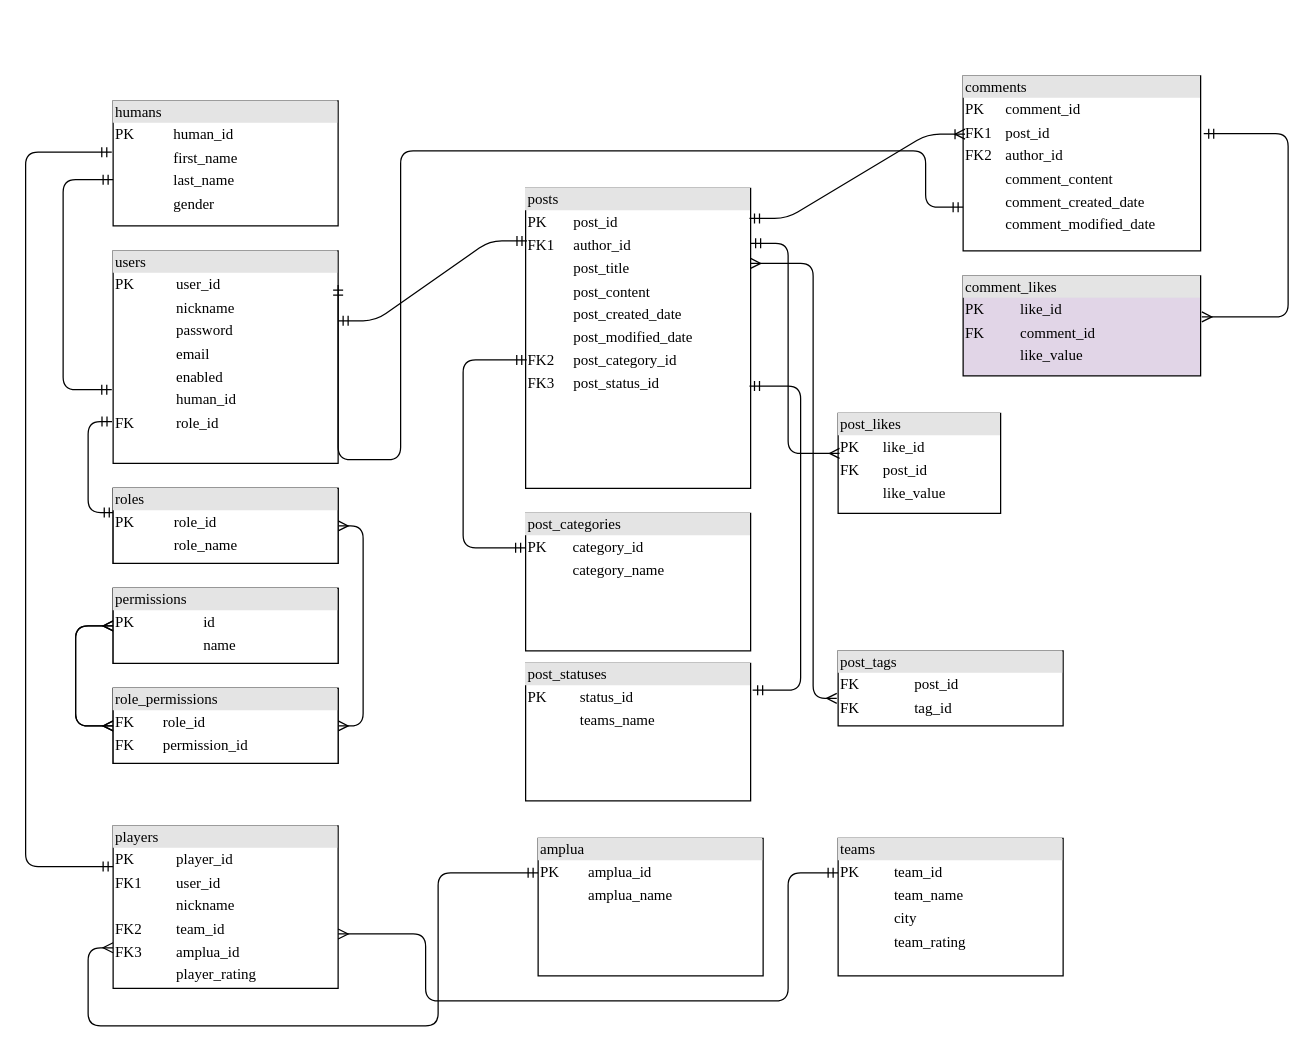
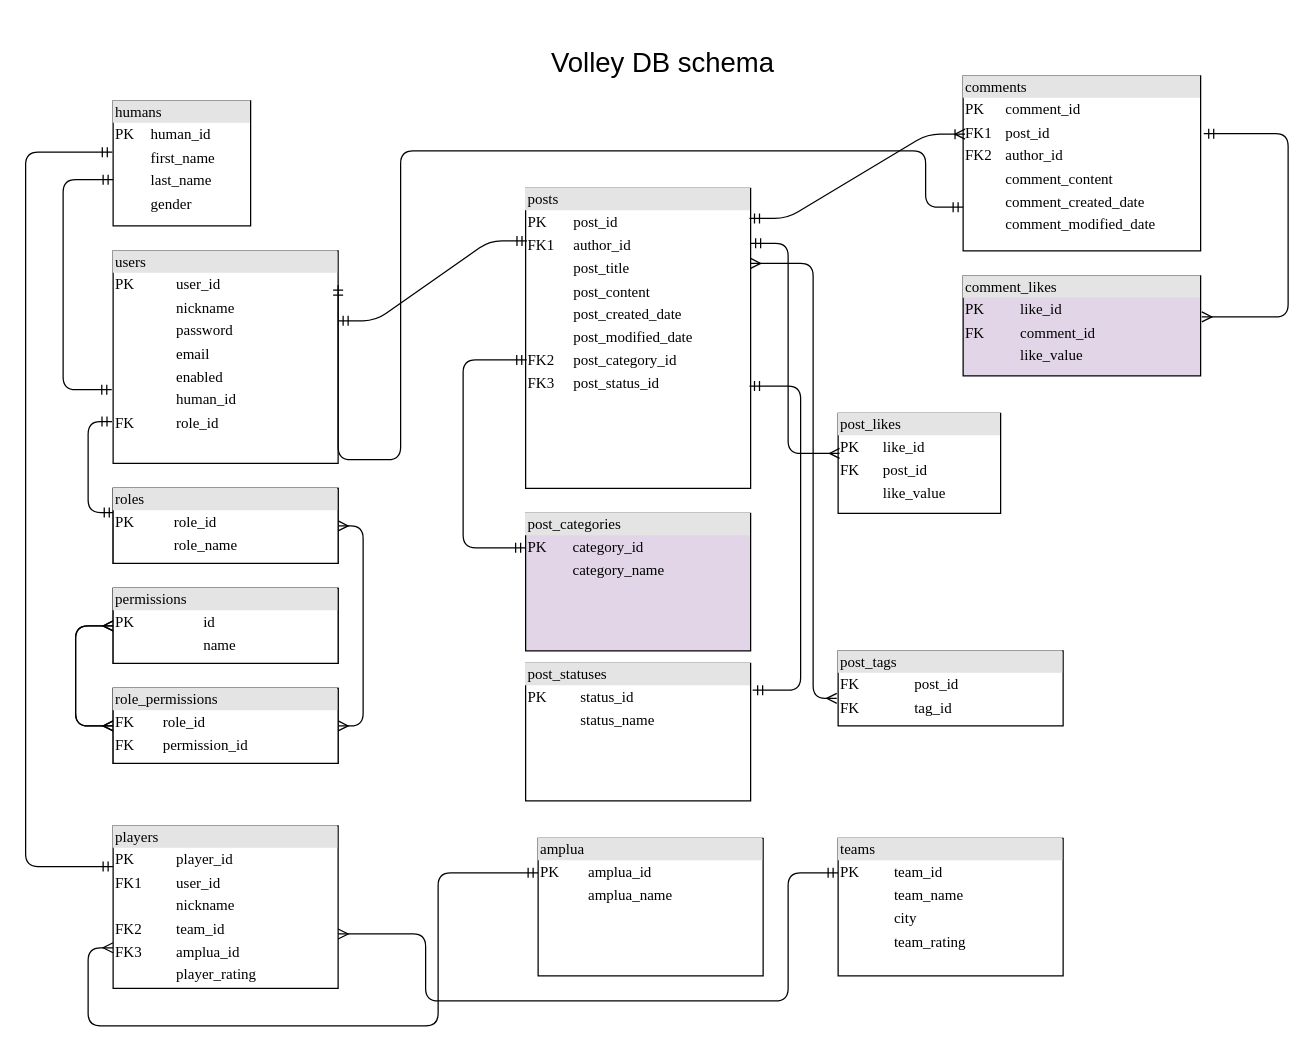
node "Volley DB schema": added
node "humans PK human_id first_name last_name gender": size 225x125 -> 138x125
node "post_categories PK category_id category_name": fillcolor #ffffff -> #e1d5e7
node "post_statuses PK status_id teams_name": label "post_statuses PK status_id teams_name" -> "post_statuses PK status_id status_name"
